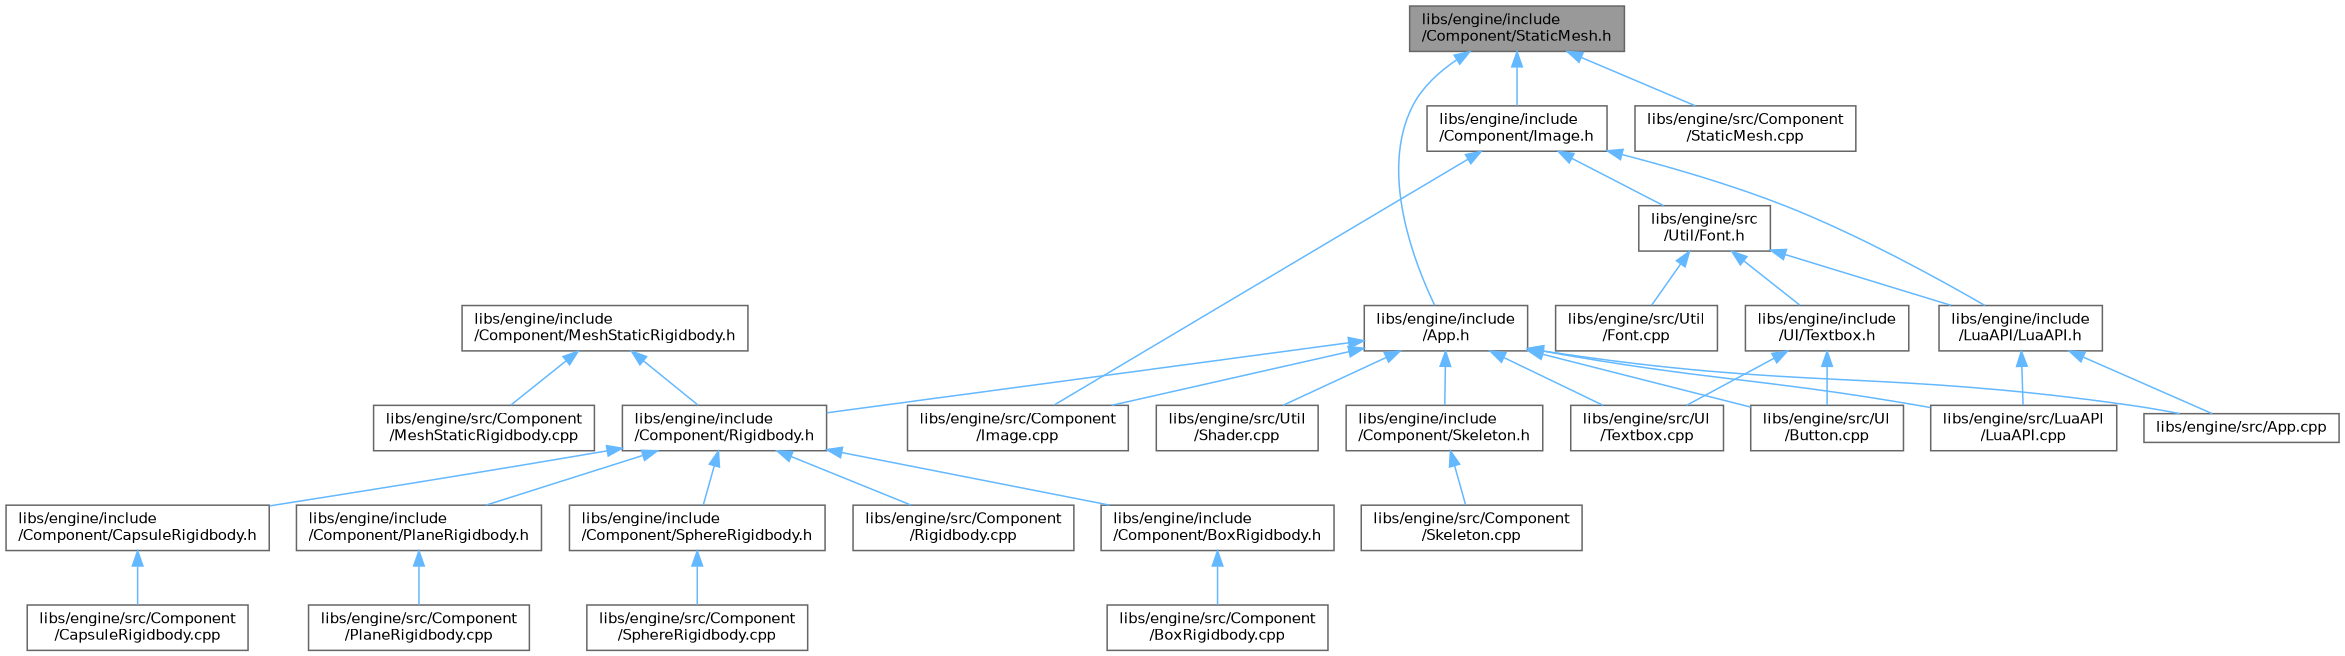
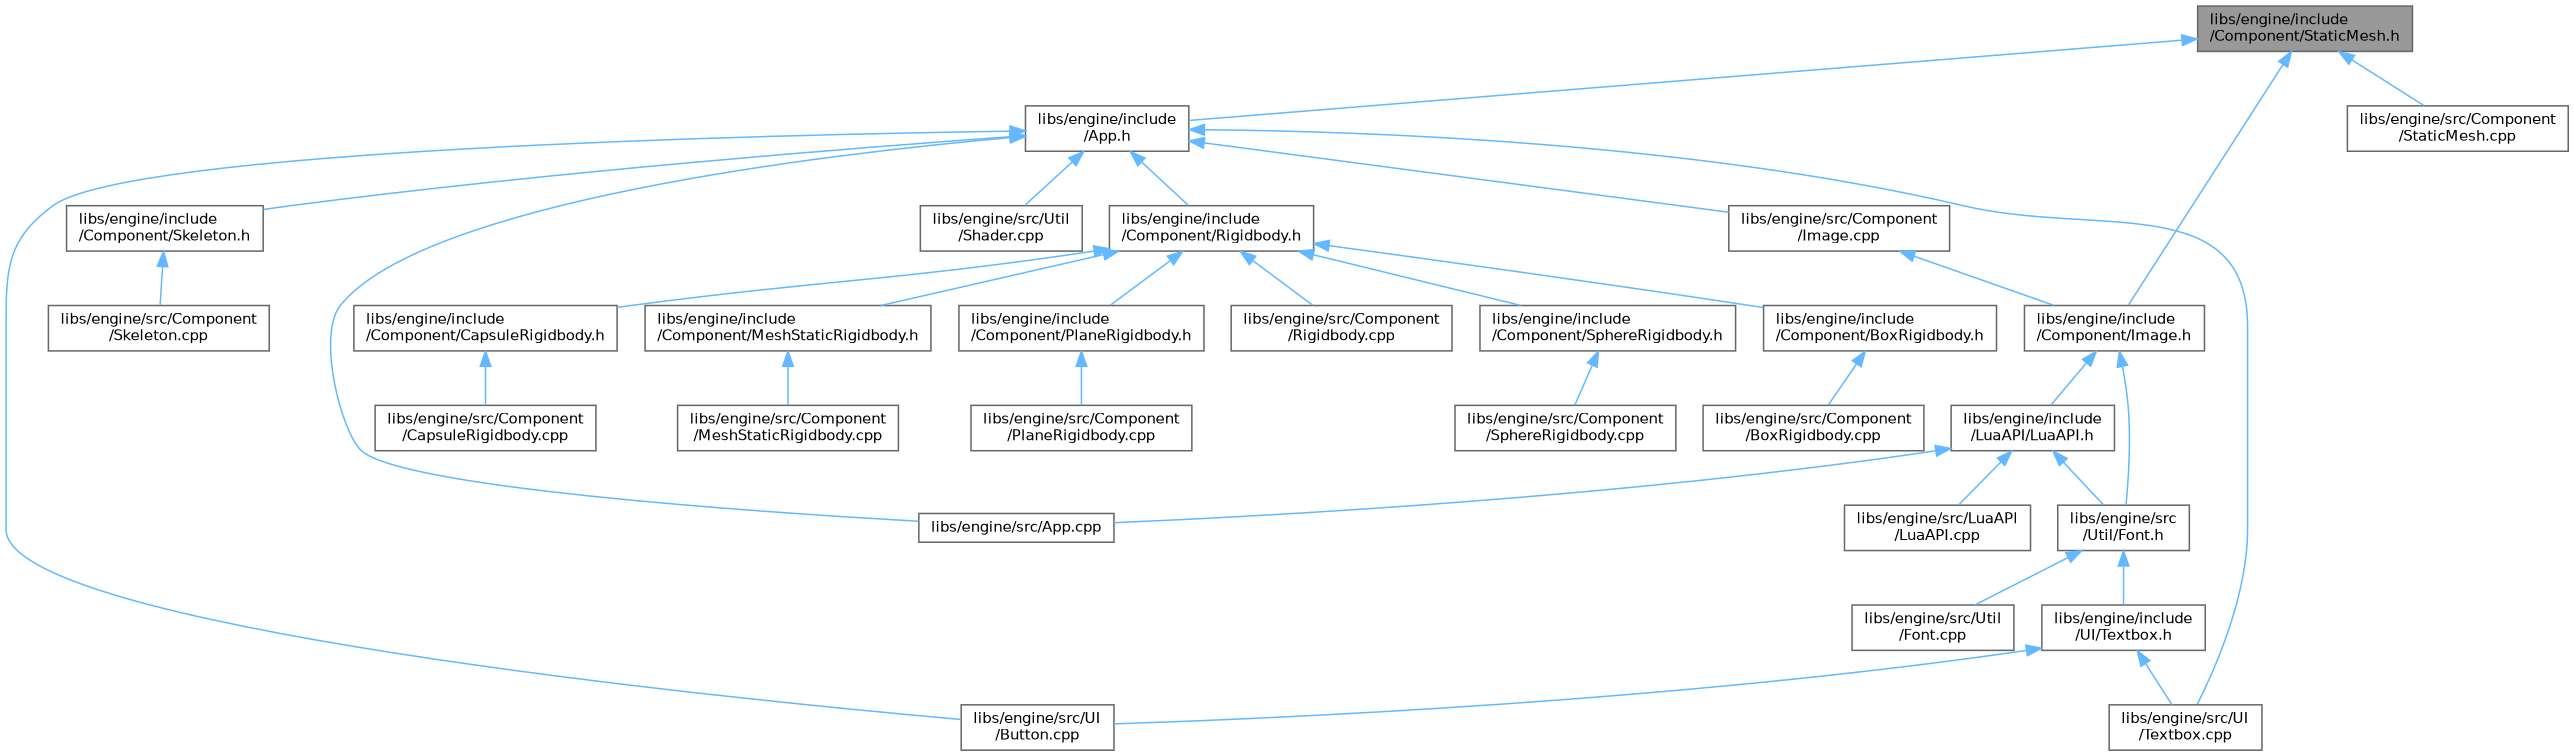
edge "libs/engine/include /LuaAPI/LuaAPI.h" -> "libs/engine/src /Util/Font.h": reversed
edge "libs/engine/src/Component /Image.cpp" -> "libs/engine/include /Component/Image.h": reversed
edge "libs/engine/include /Component/Rigidbody.h" -> "libs/engine/include /Component/MeshStaticRigidbody.h": reversed
edge "libs/engine/src/LuaAPI /LuaAPI.cpp" -> "libs/engine/include /App.h": removed
